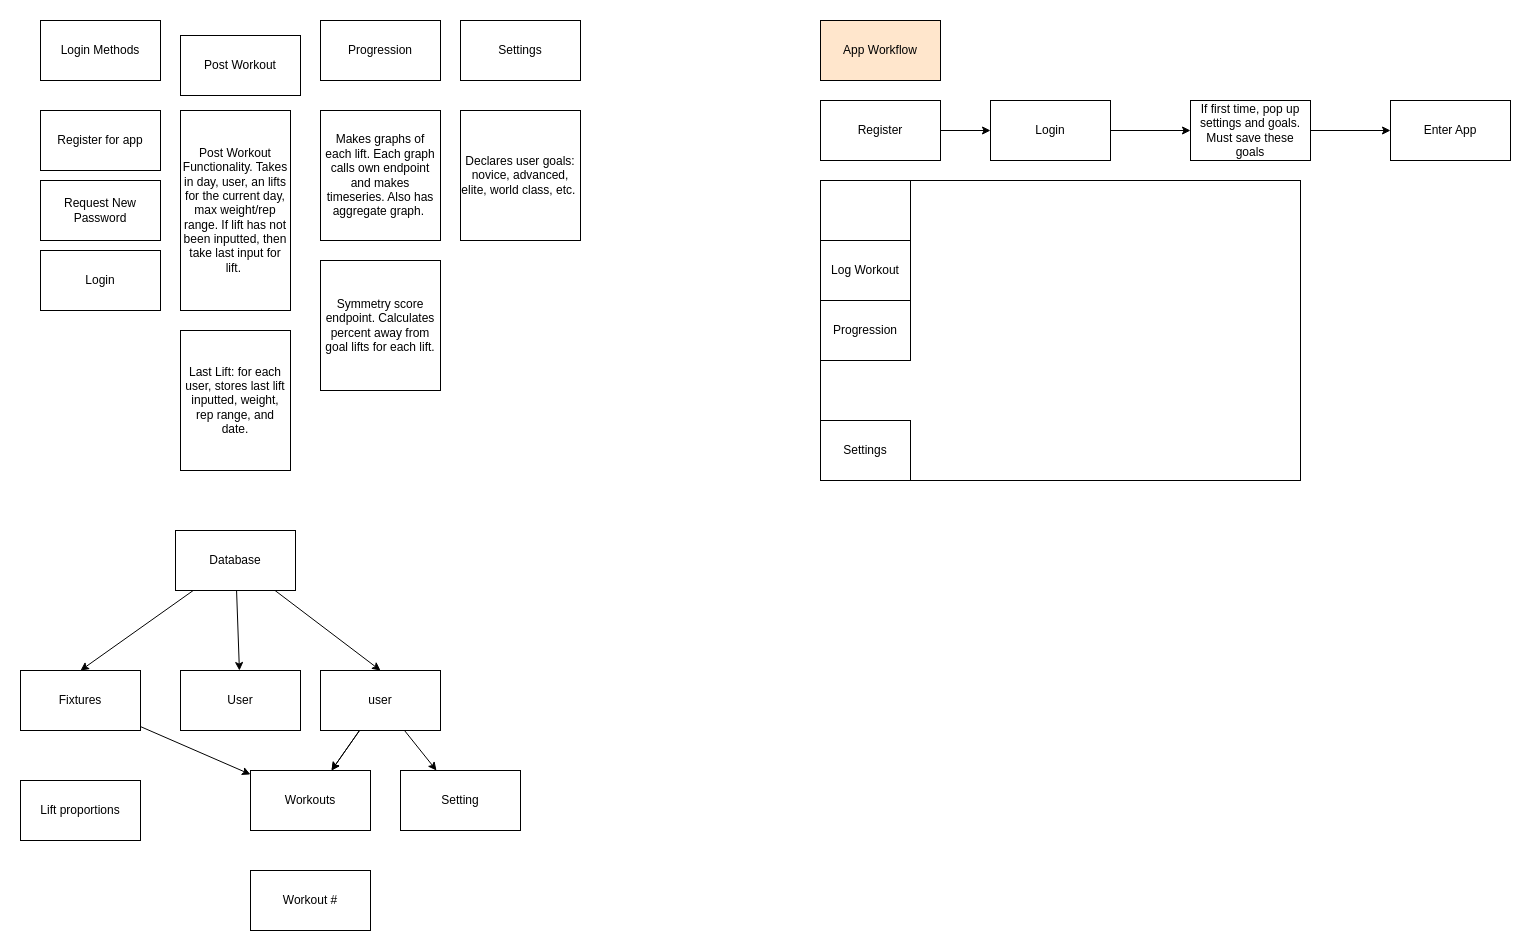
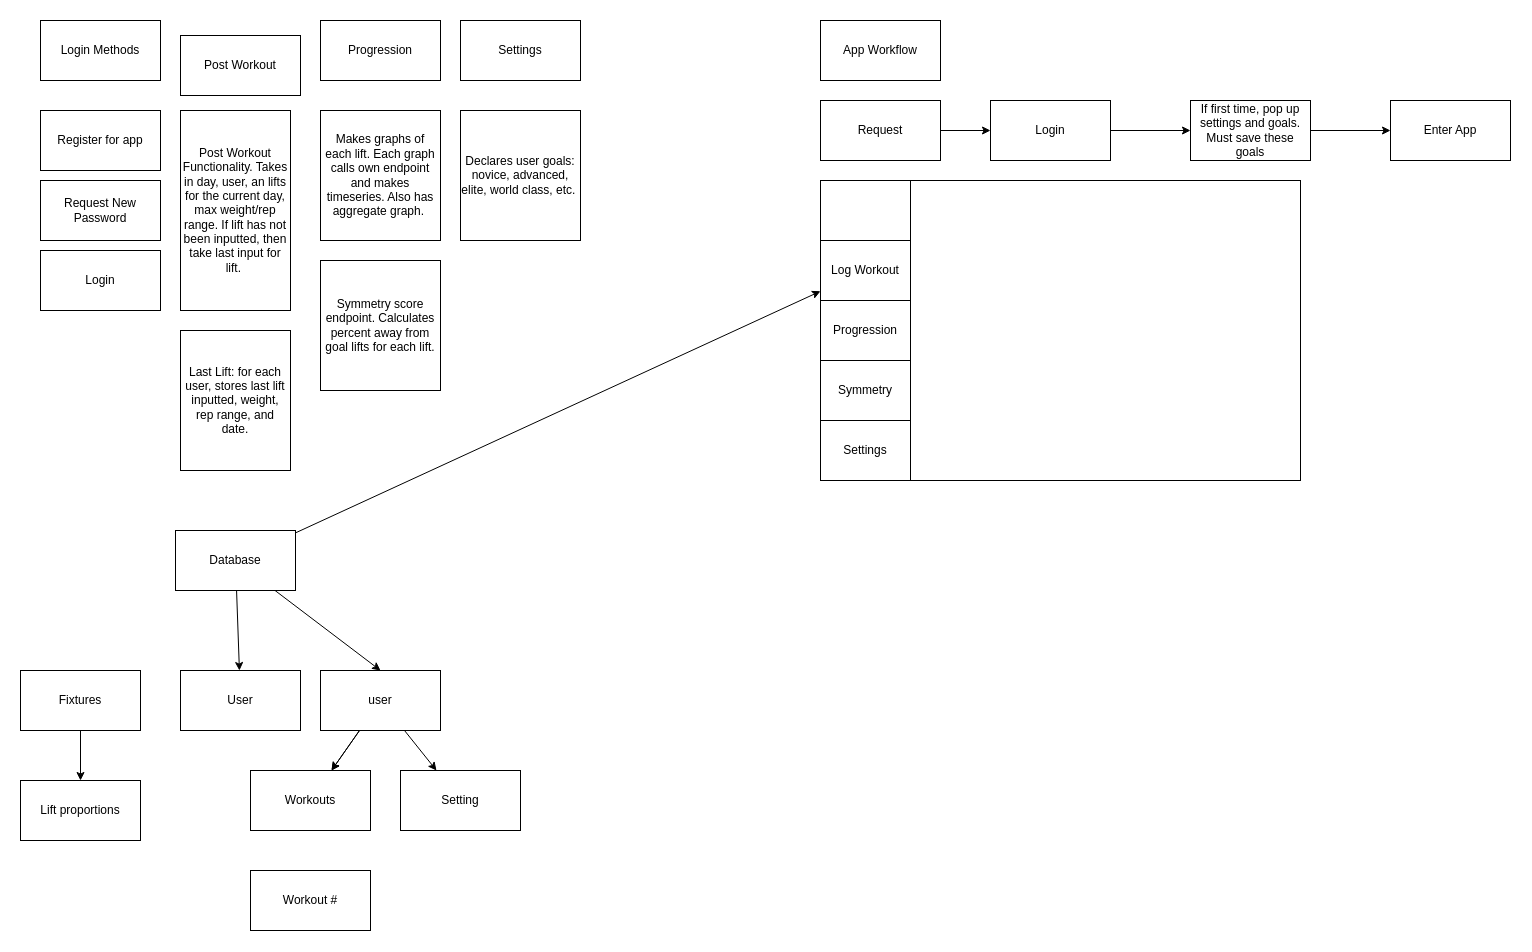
node "App Workflow": fillcolor #ffe6cc -> #ffffff
node "Register": label "Register" -> "Request"
node "Symmetry": added
edge "Database" -> "Fixtures": now "Database" -> "Log Workout"
edge "Fixtures" -> "Workouts": now "Fixtures" -> "Lift proportions"
